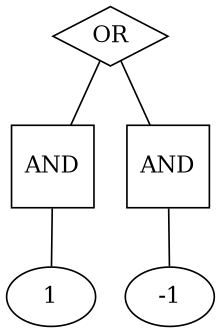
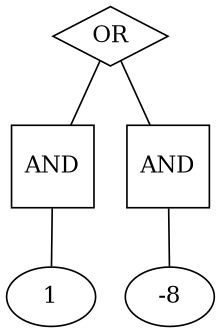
node "-1": label "-1" -> "-8"
